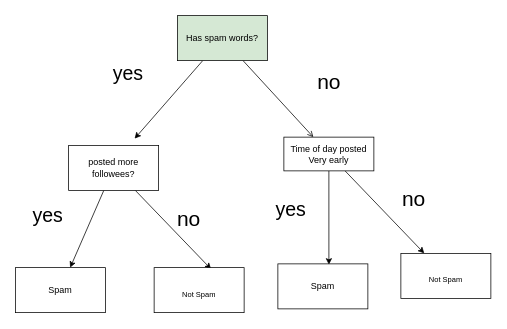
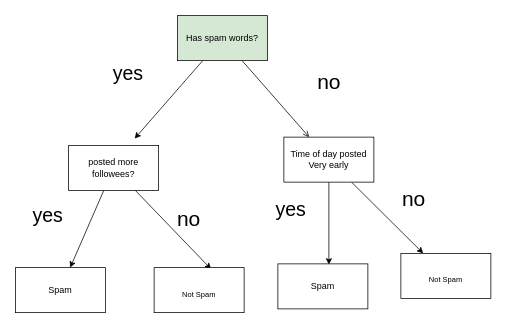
node "Time of day posted Very early": size 90x34 -> 90x45
